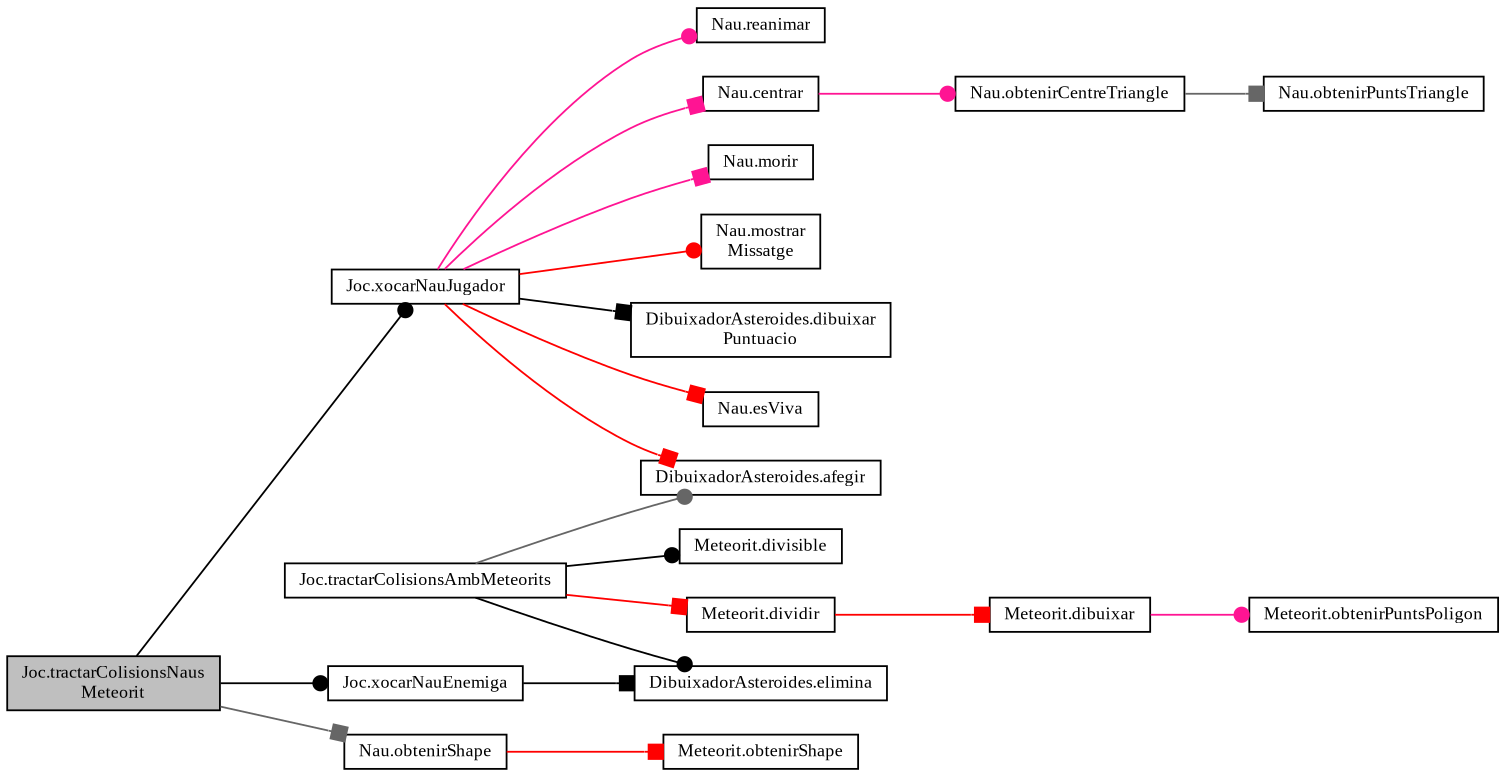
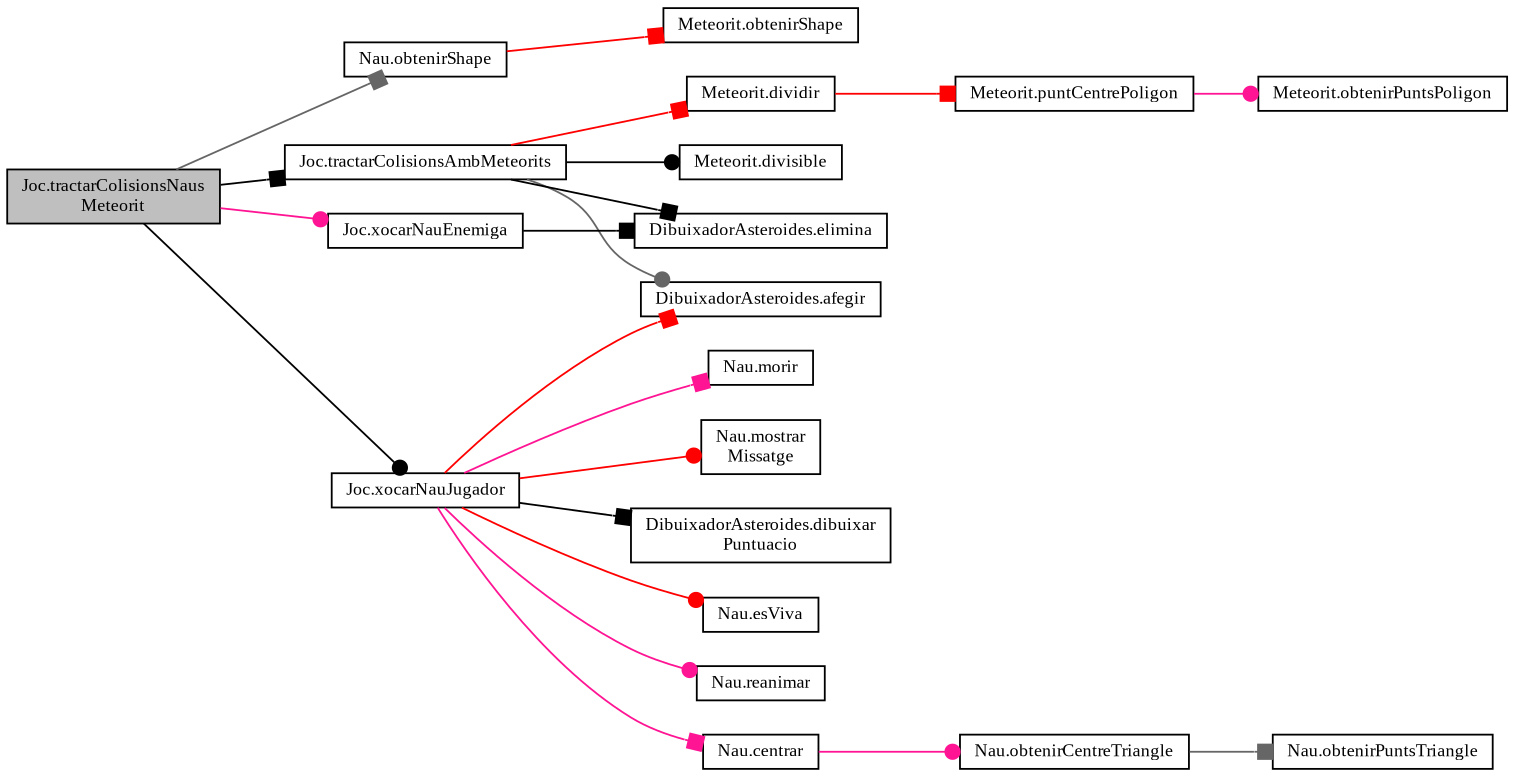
edge "Joc.tractarColisionsNaus Meteorit" -> "Joc.tractarColisionsAmbMeteorits": added
edge "Joc.xocarNauJugador" -> "Nau.esViva": arrowhead box -> dot
node "Meteorit.dibuixar": label "Meteorit.dibuixar" -> "Meteorit.puntCentrePoligon"
edge "Joc.tractarColisionsAmbMeteorits" -> "DibuixadorAsteroides.elimina": arrowhead dot -> box
edge "Joc.tractarColisionsNaus Meteorit" -> "Joc.xocarNauEnemiga": color black -> deeppink
